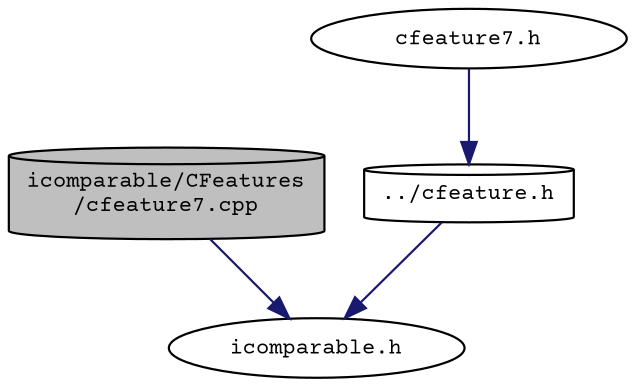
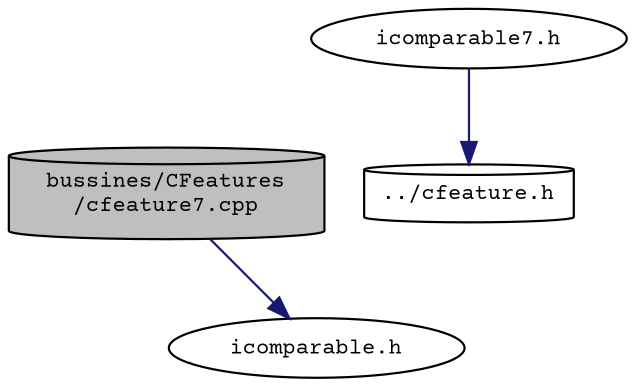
node "cfeature7.h": label "cfeature7.h" -> "icomparable7.h"
node "icomparable/CFeatures /cfeature7.cpp": label "icomparable/CFeatures /cfeature7.cpp" -> "bussines/CFeatures /cfeature7.cpp"
edge "../cfeature.h" -> "icomparable.h": removed
